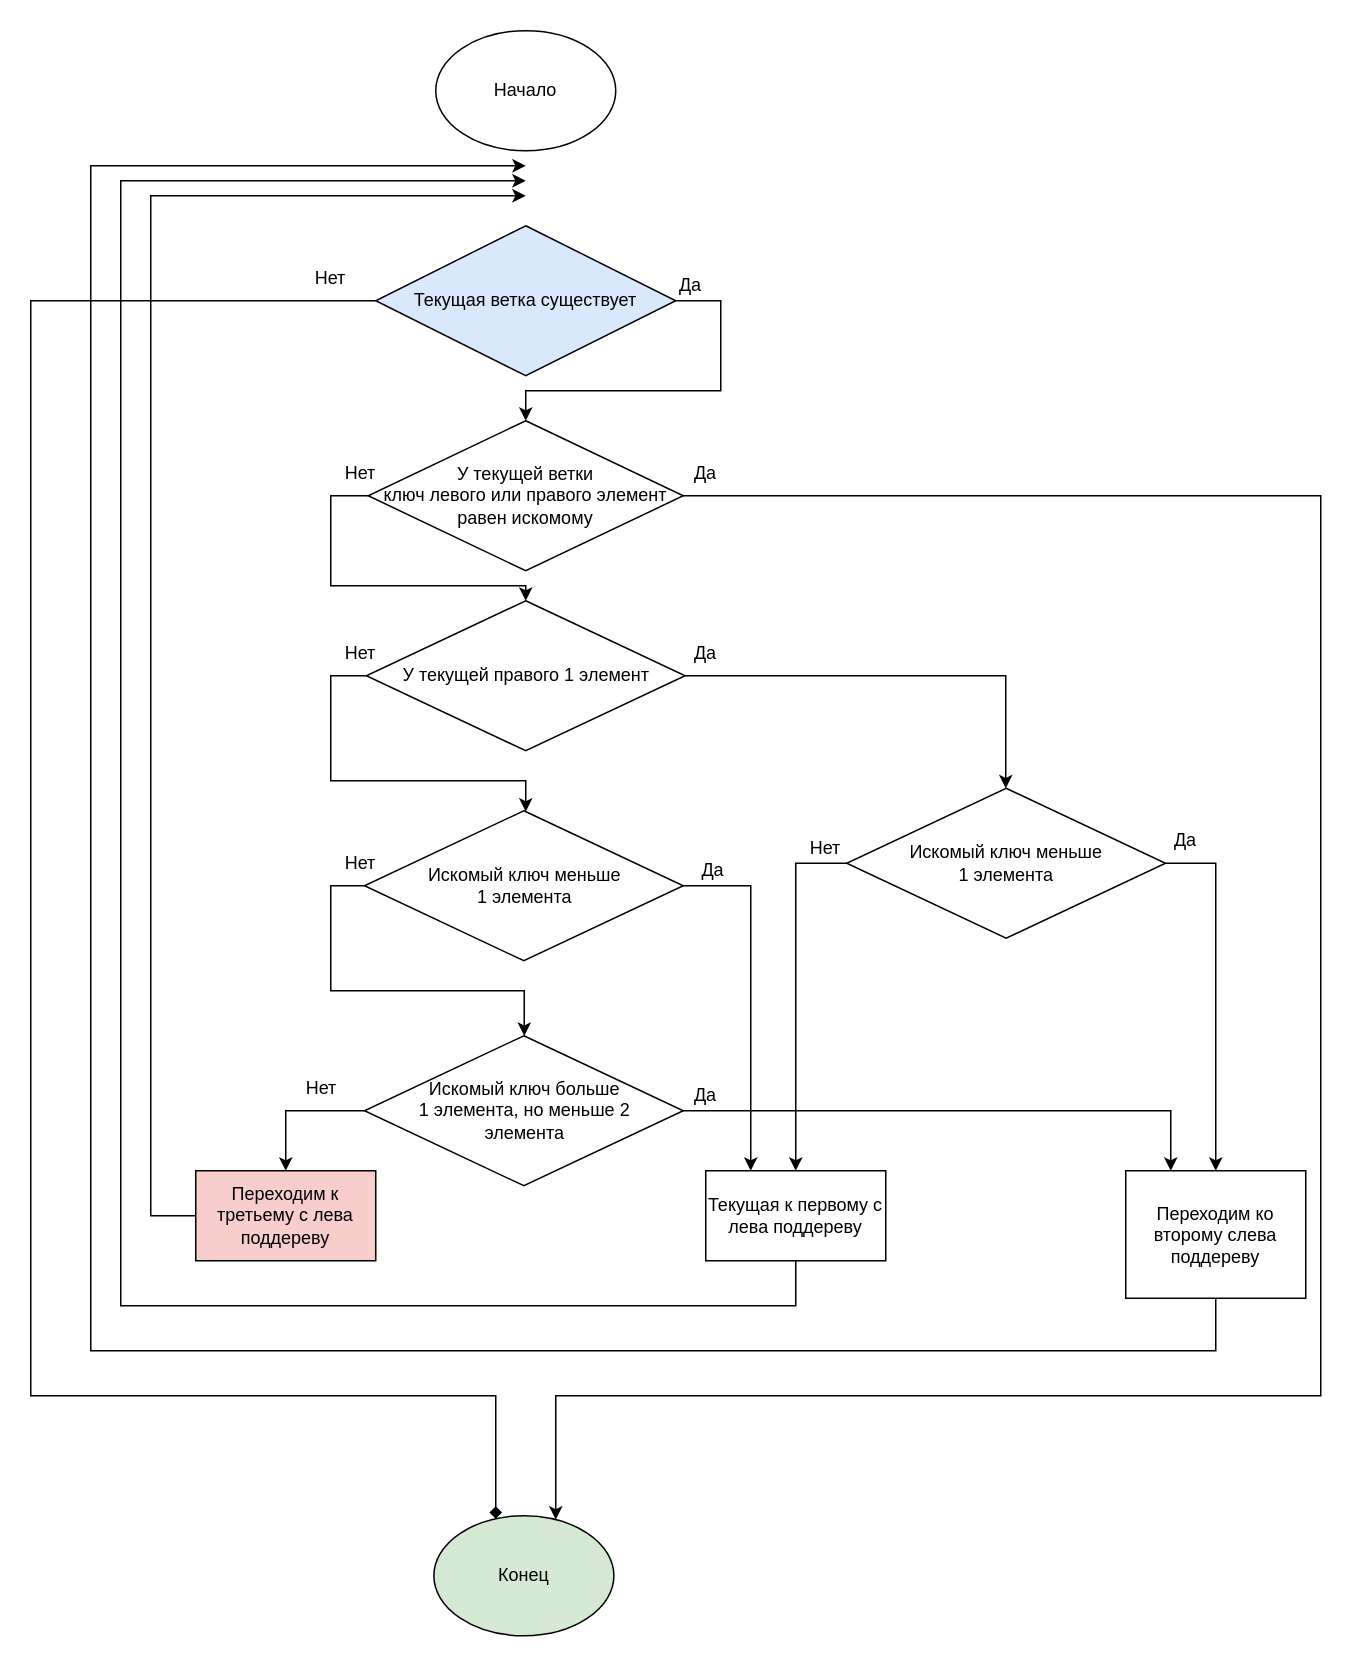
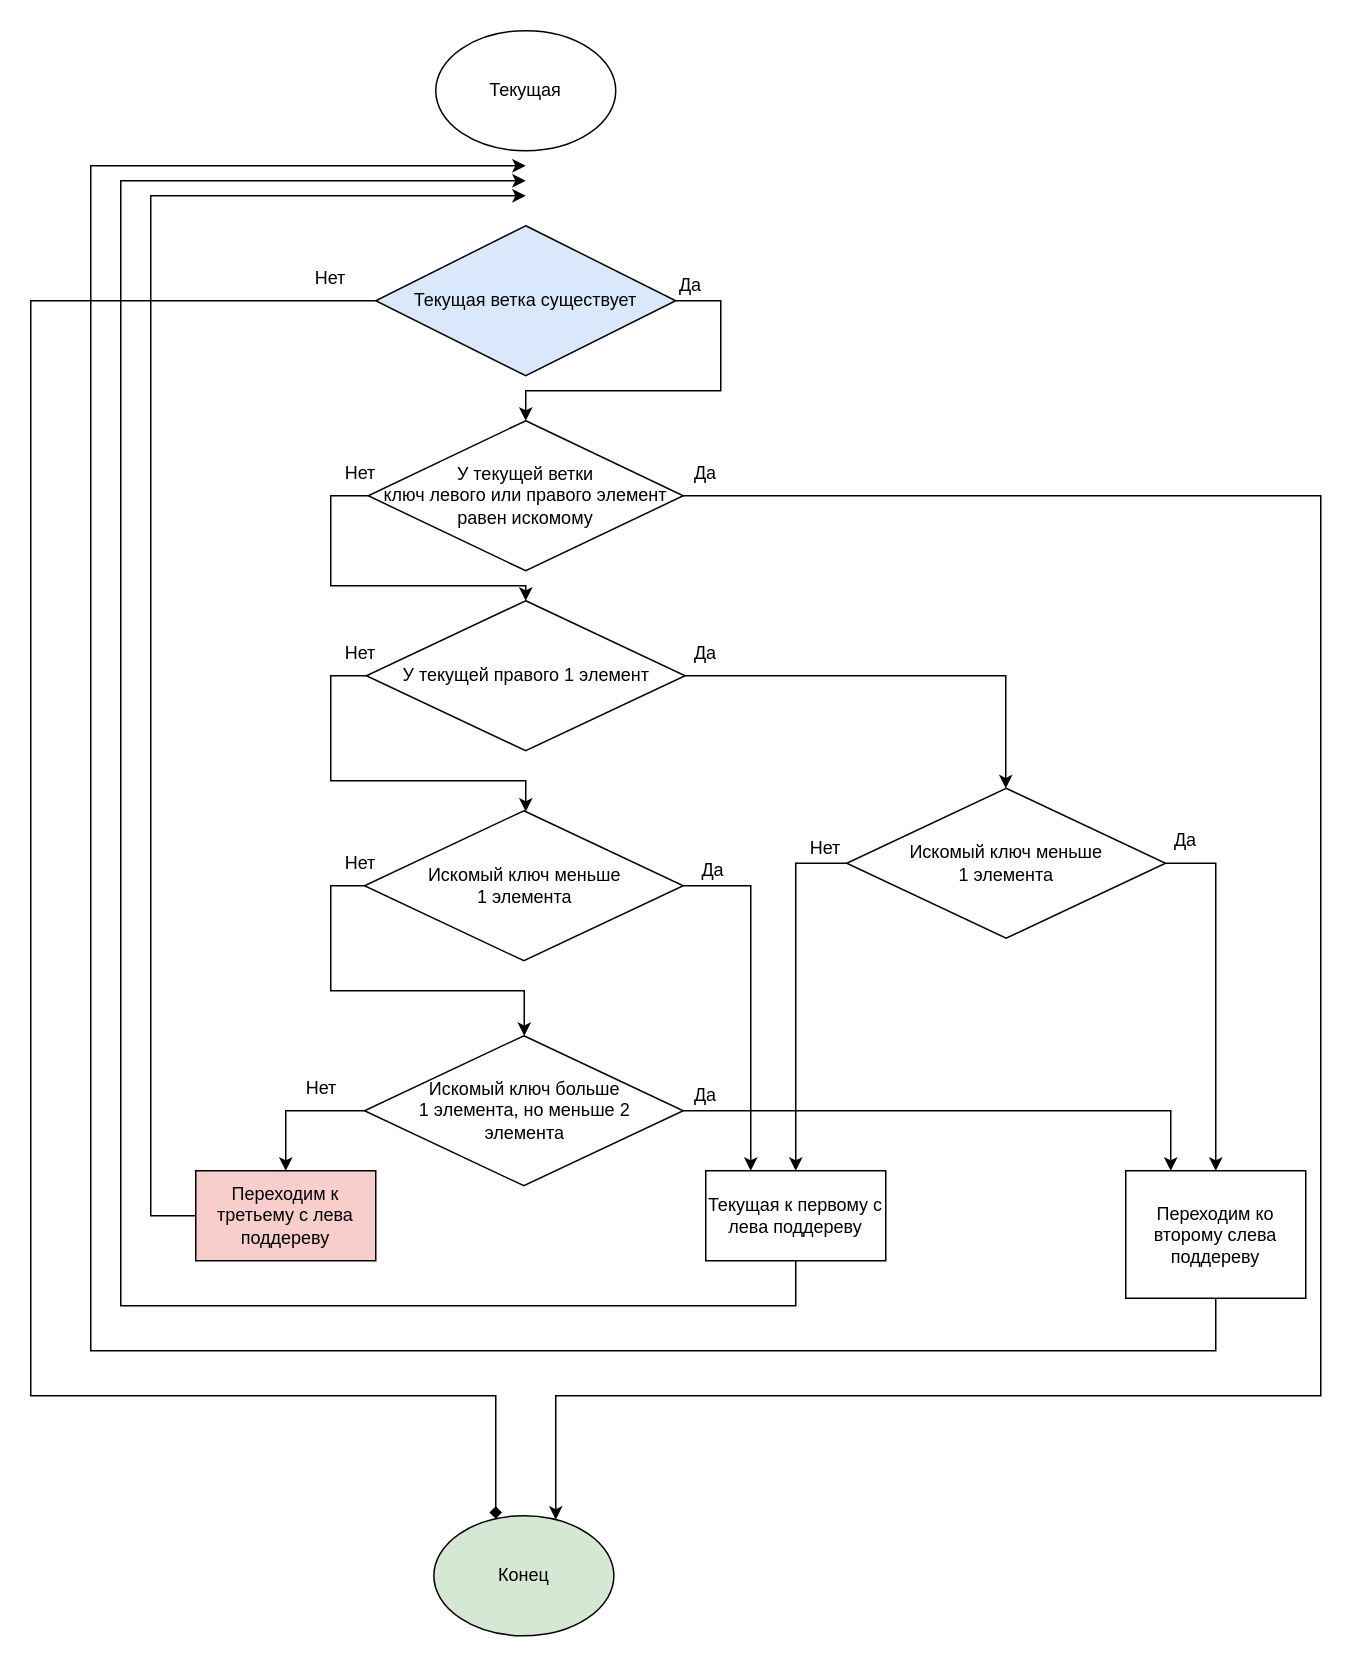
node "Начало": label "Начало" -> "Текущая"
